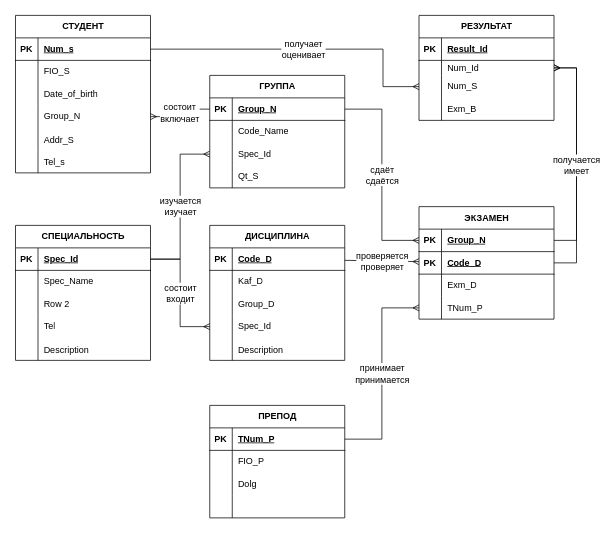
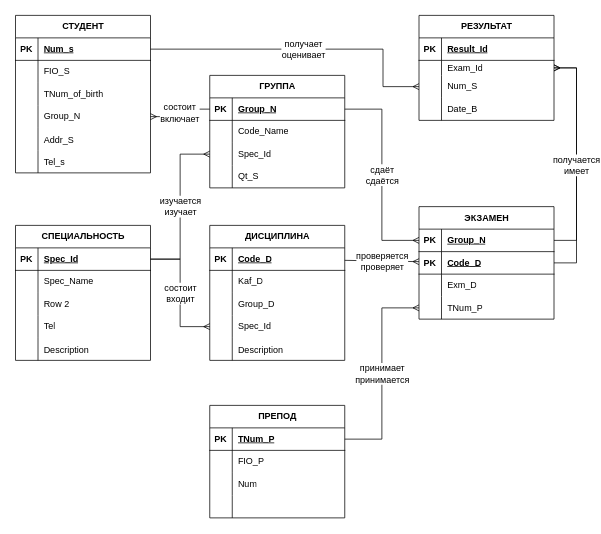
node "Num_Id": label "Num_Id" -> "Exam_Id"
node "Date_of_birth": label "Date_of_birth" -> "TNum_of_birth"
node "Exm_B": label "Exm_B" -> "Date_B"
node "Dolg": label "Dolg" -> "Num"
